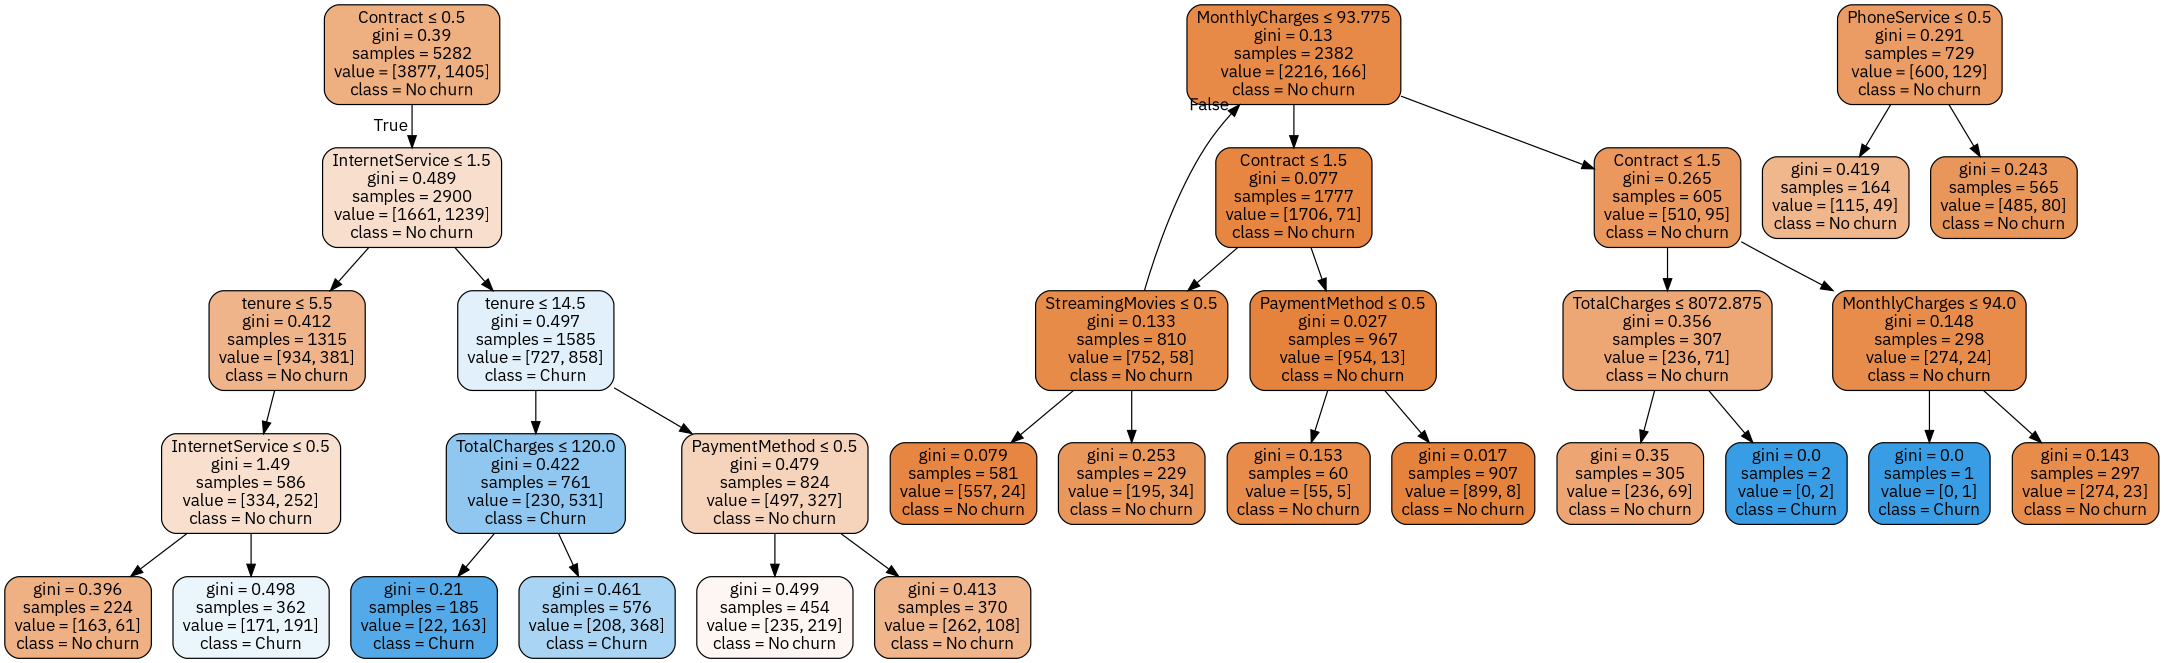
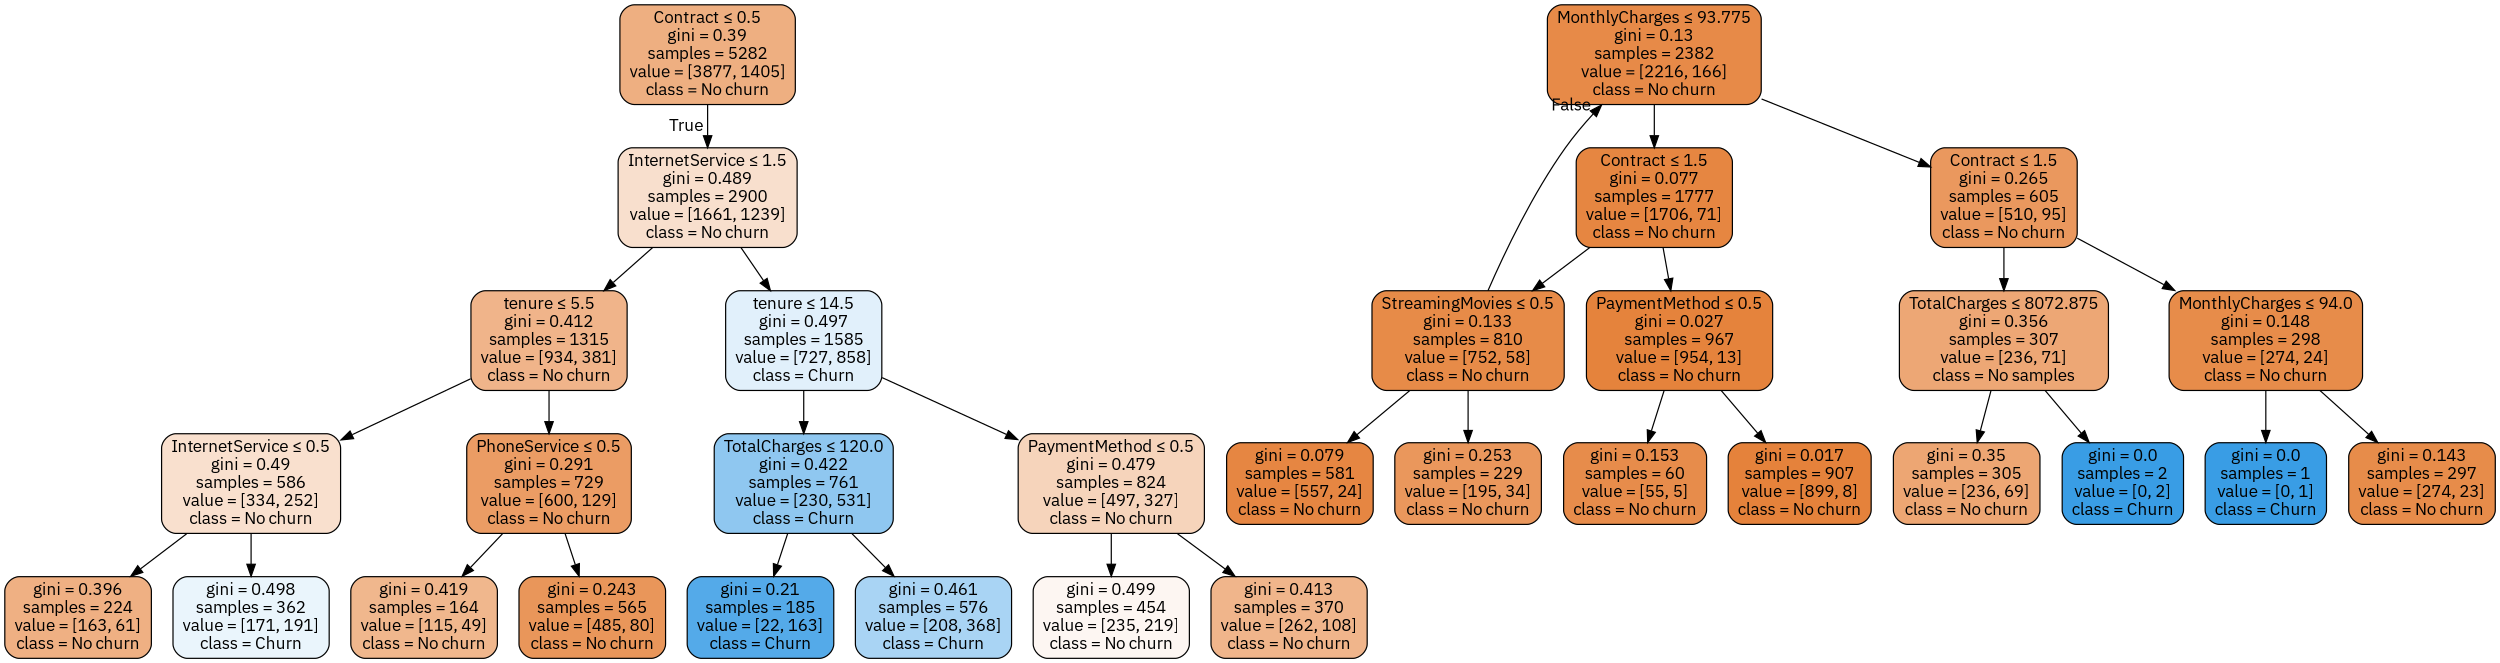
node "TotalCharges ≤ 8072.875": text "class = No churn" -> "class = No samples"
edge "tenure ≤ 5.5" -> "PhoneService ≤ 0.5": added
node "InternetService ≤ 0.5": text "gini = 1.49" -> "gini = 0.49"
